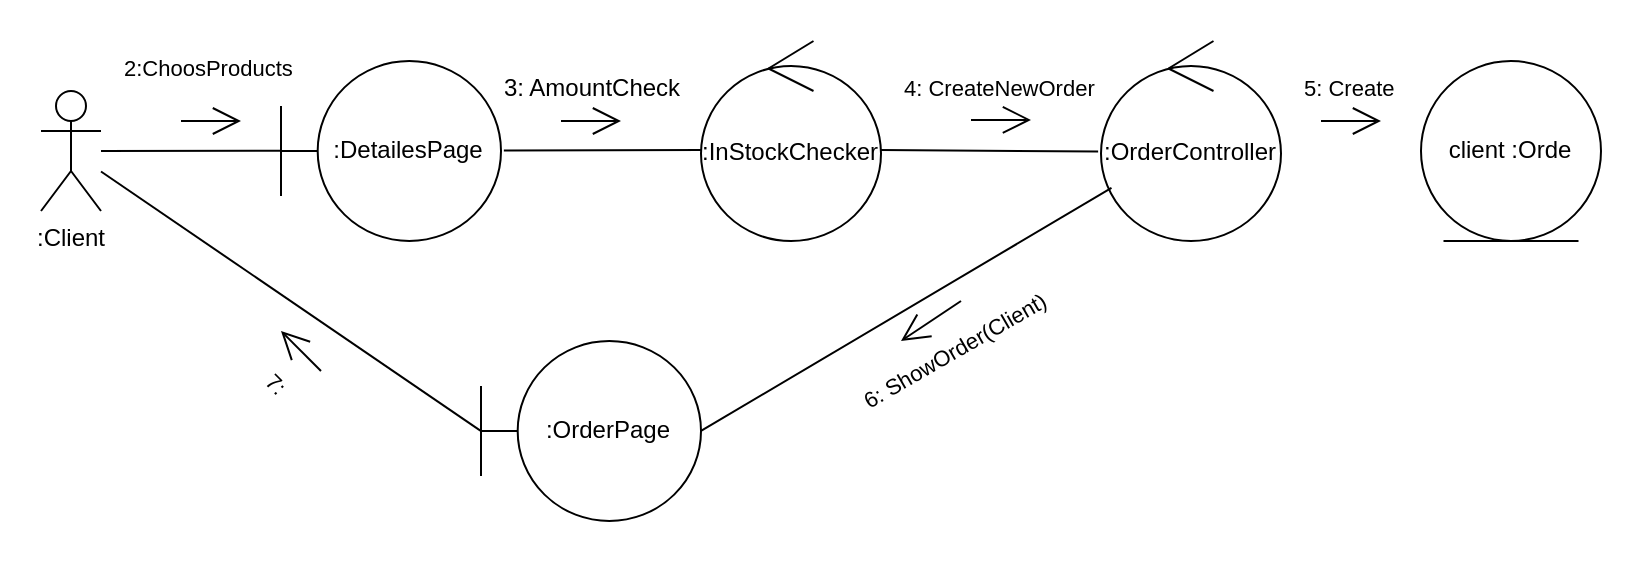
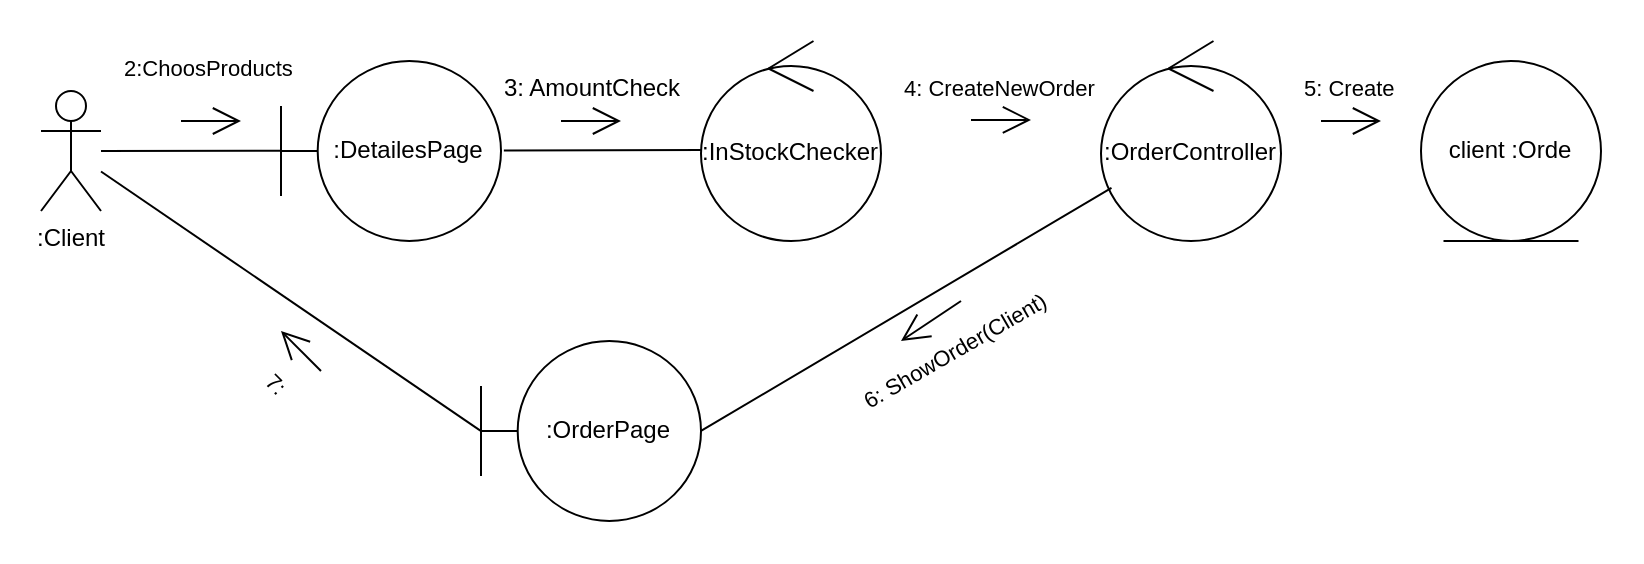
edge ":InStockChecker" -- ":OrderController": removed
